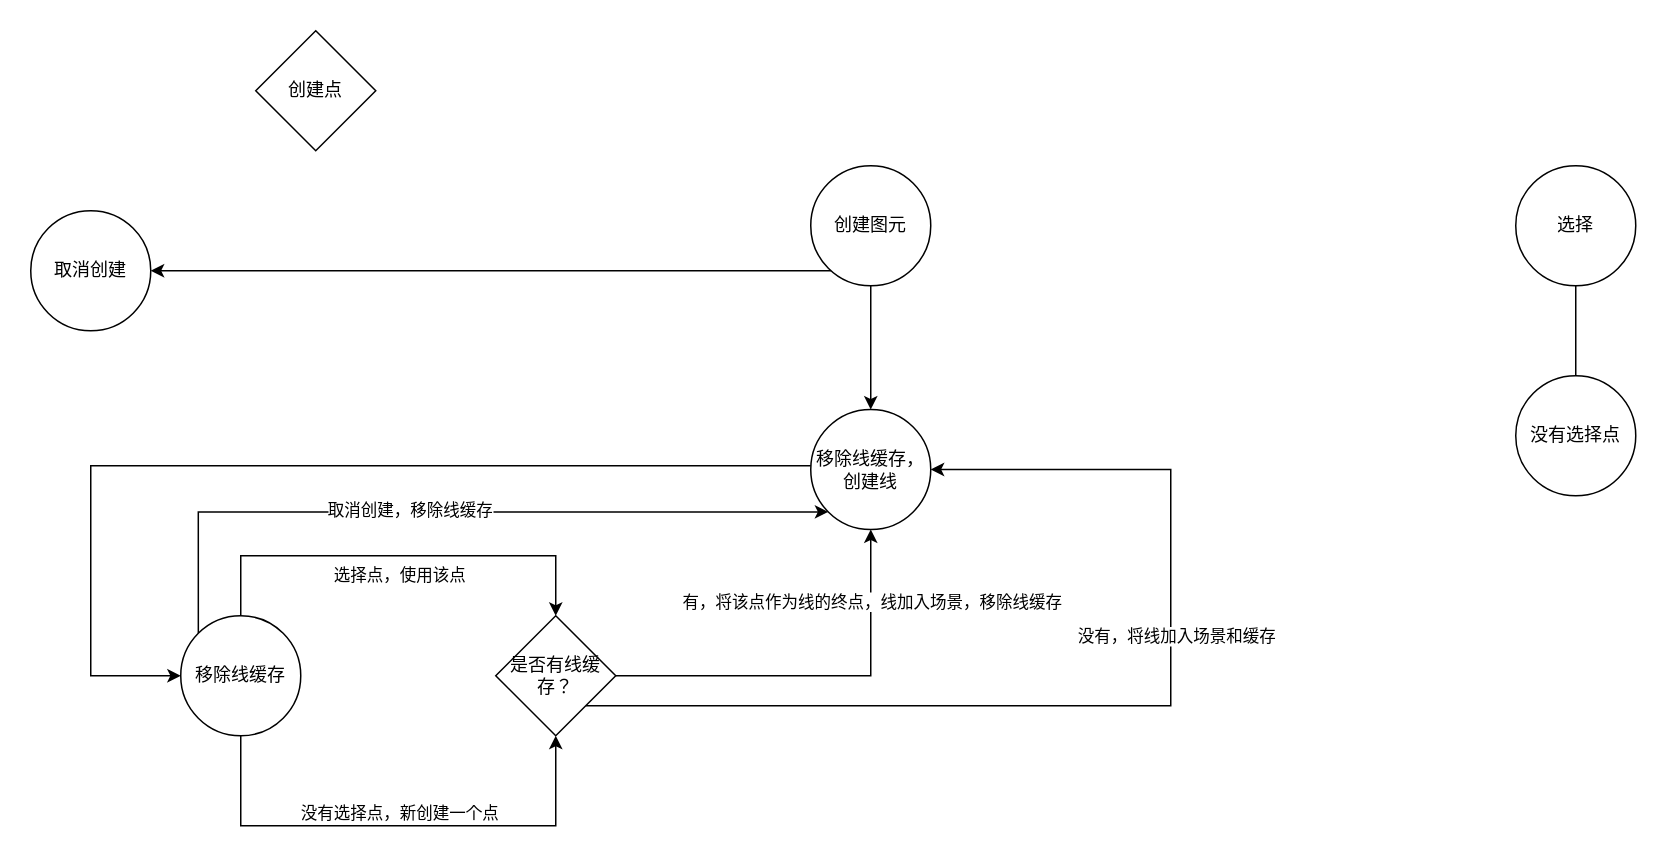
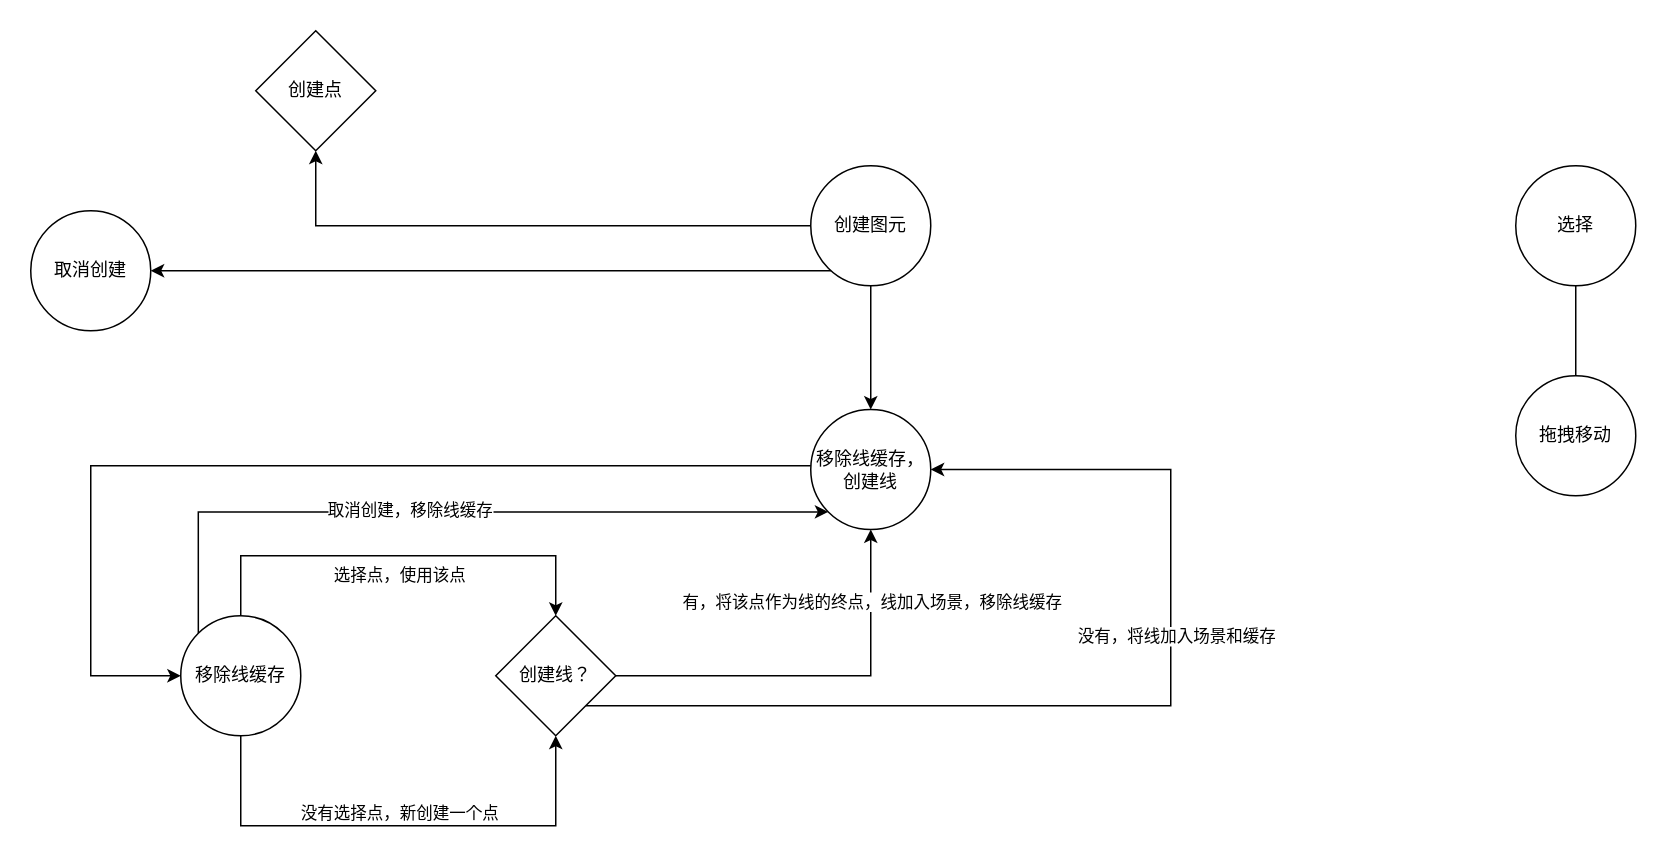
edge "创建图元" -> "创建点": added
node "没有选择点": label "没有选择点" -> "拖拽移动"
node "是否有线缓存？": label "是否有线缓存？" -> "创建线？"
